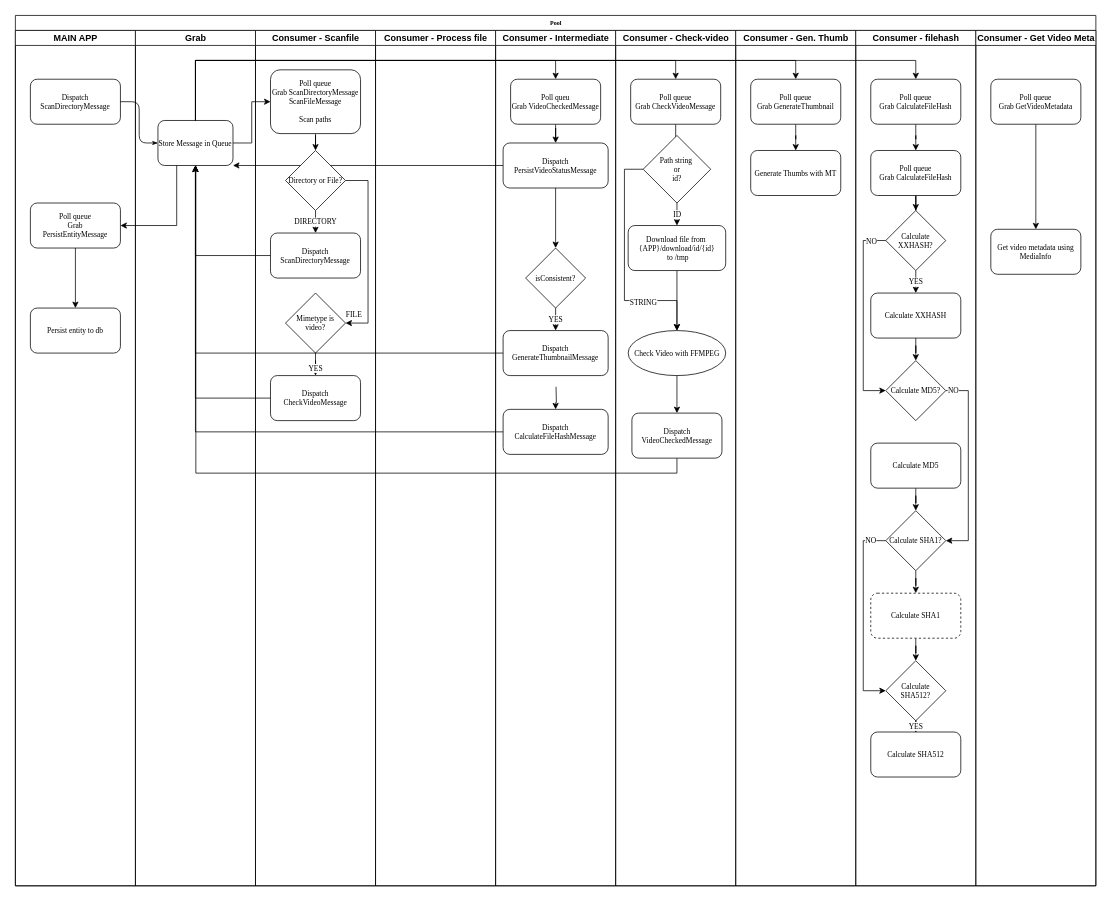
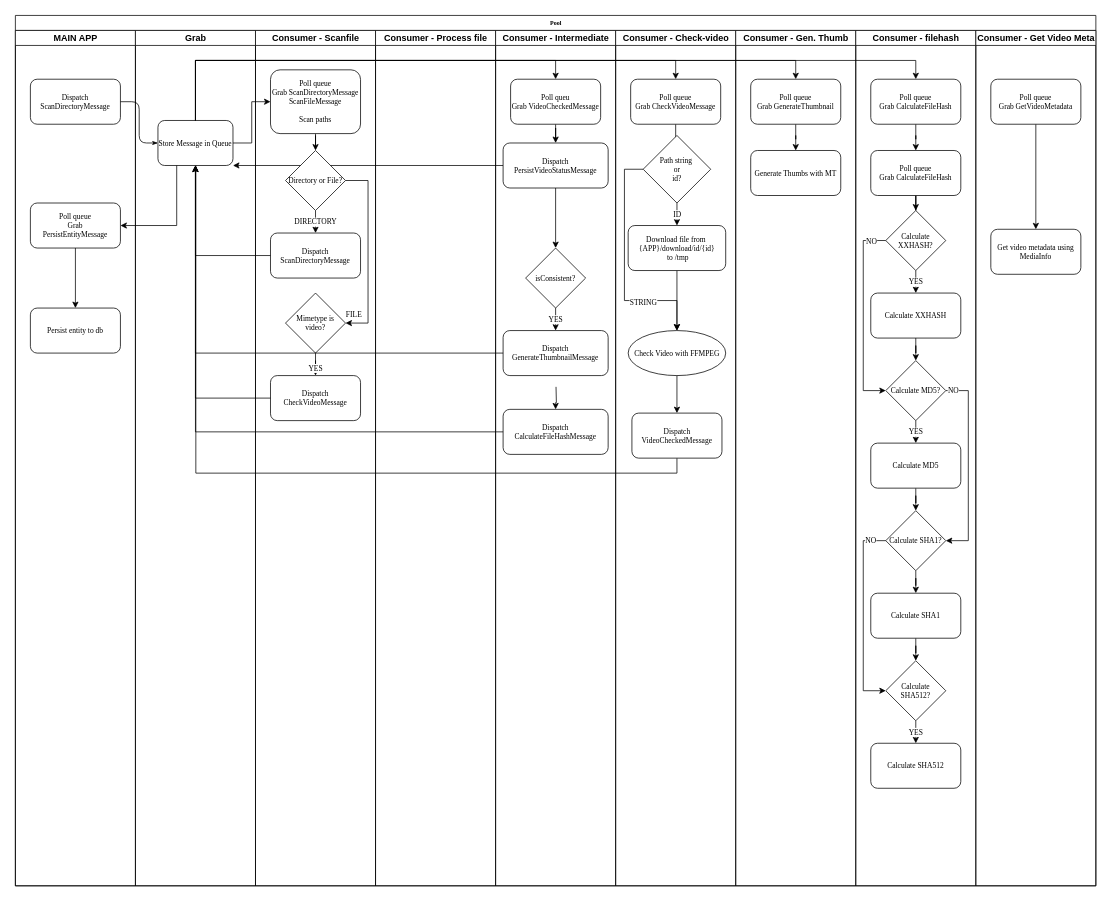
edge "Calculate MD5?" -> "Calculate MD5": added, label "YES"
node "Calculate SHA1": style dashed -> solid
node "Calculate SHA512": moved (915, 754) -> (915, 765)
